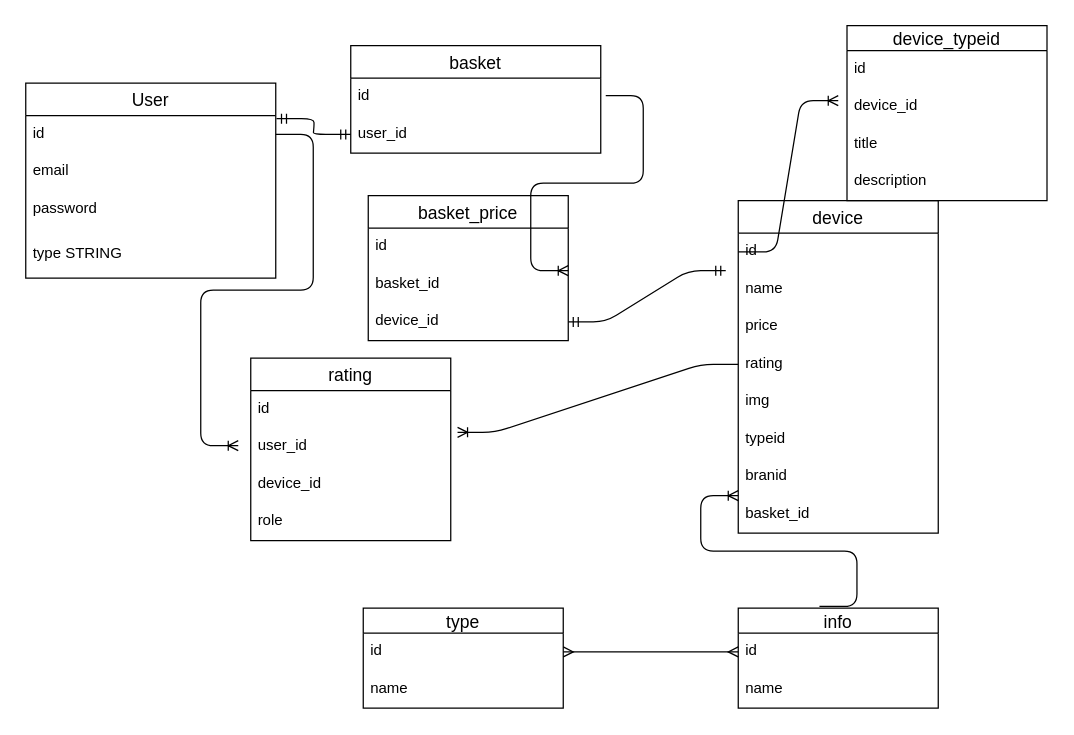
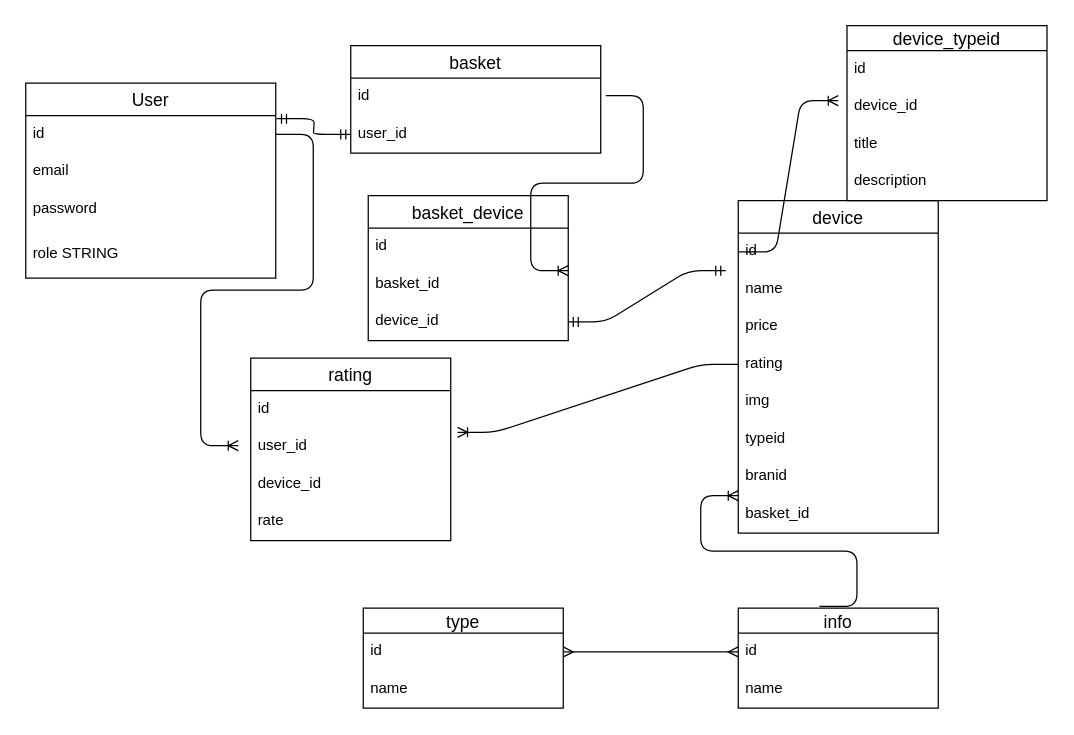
node "basket_price": label "basket_price" -> "basket_device"
node "type STRING": label "type STRING" -> "role STRING"
node "role": label "role" -> "rate"
